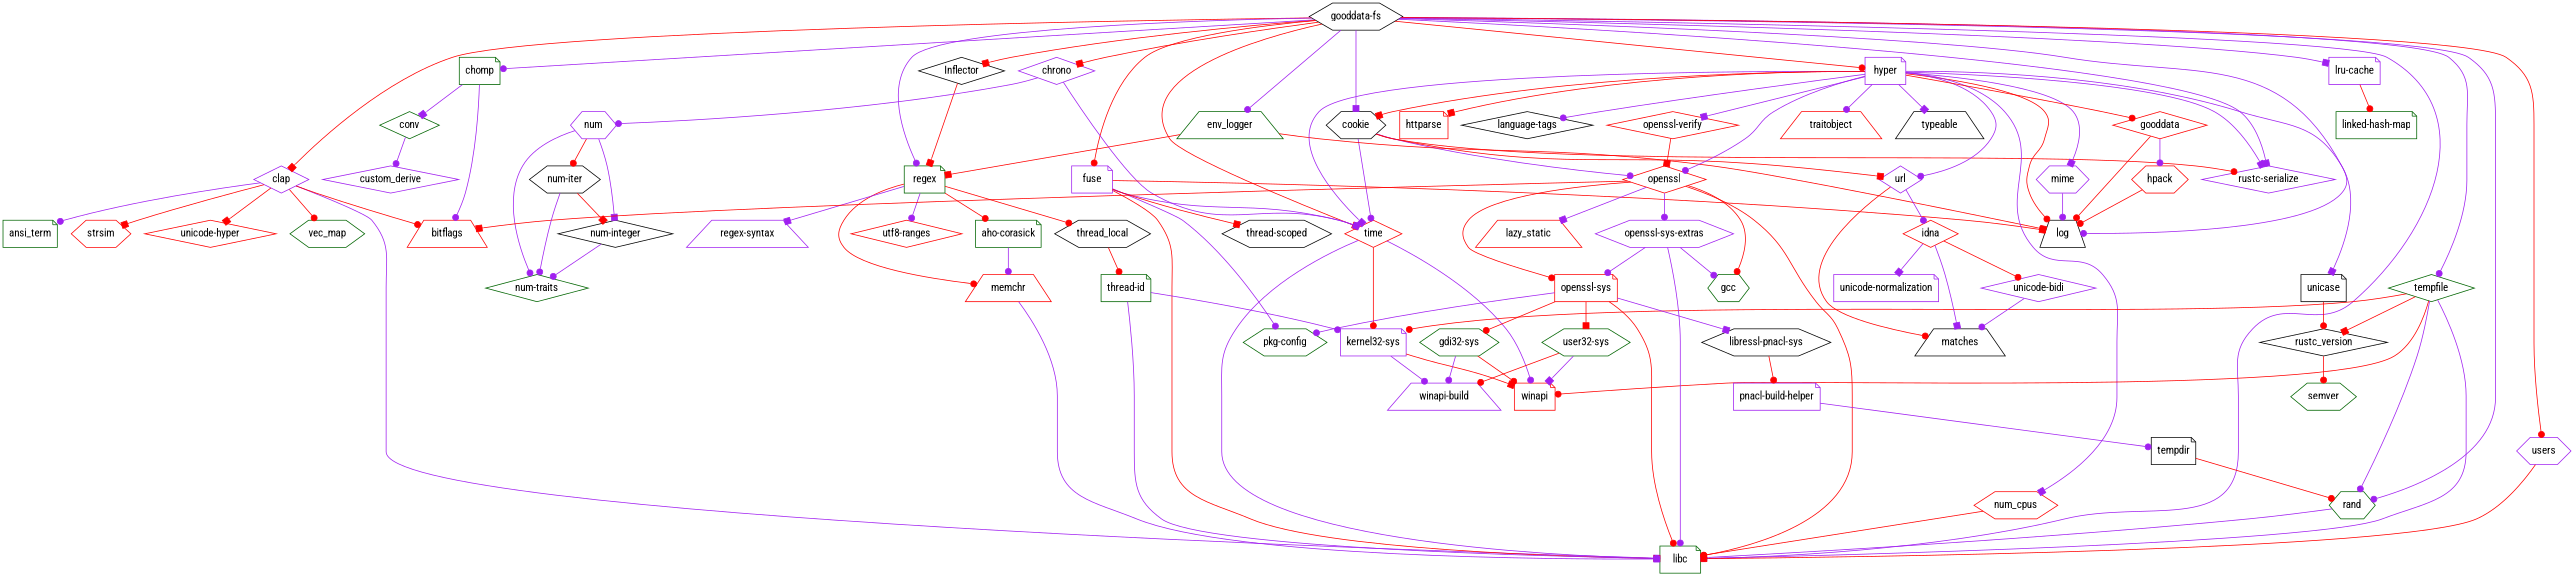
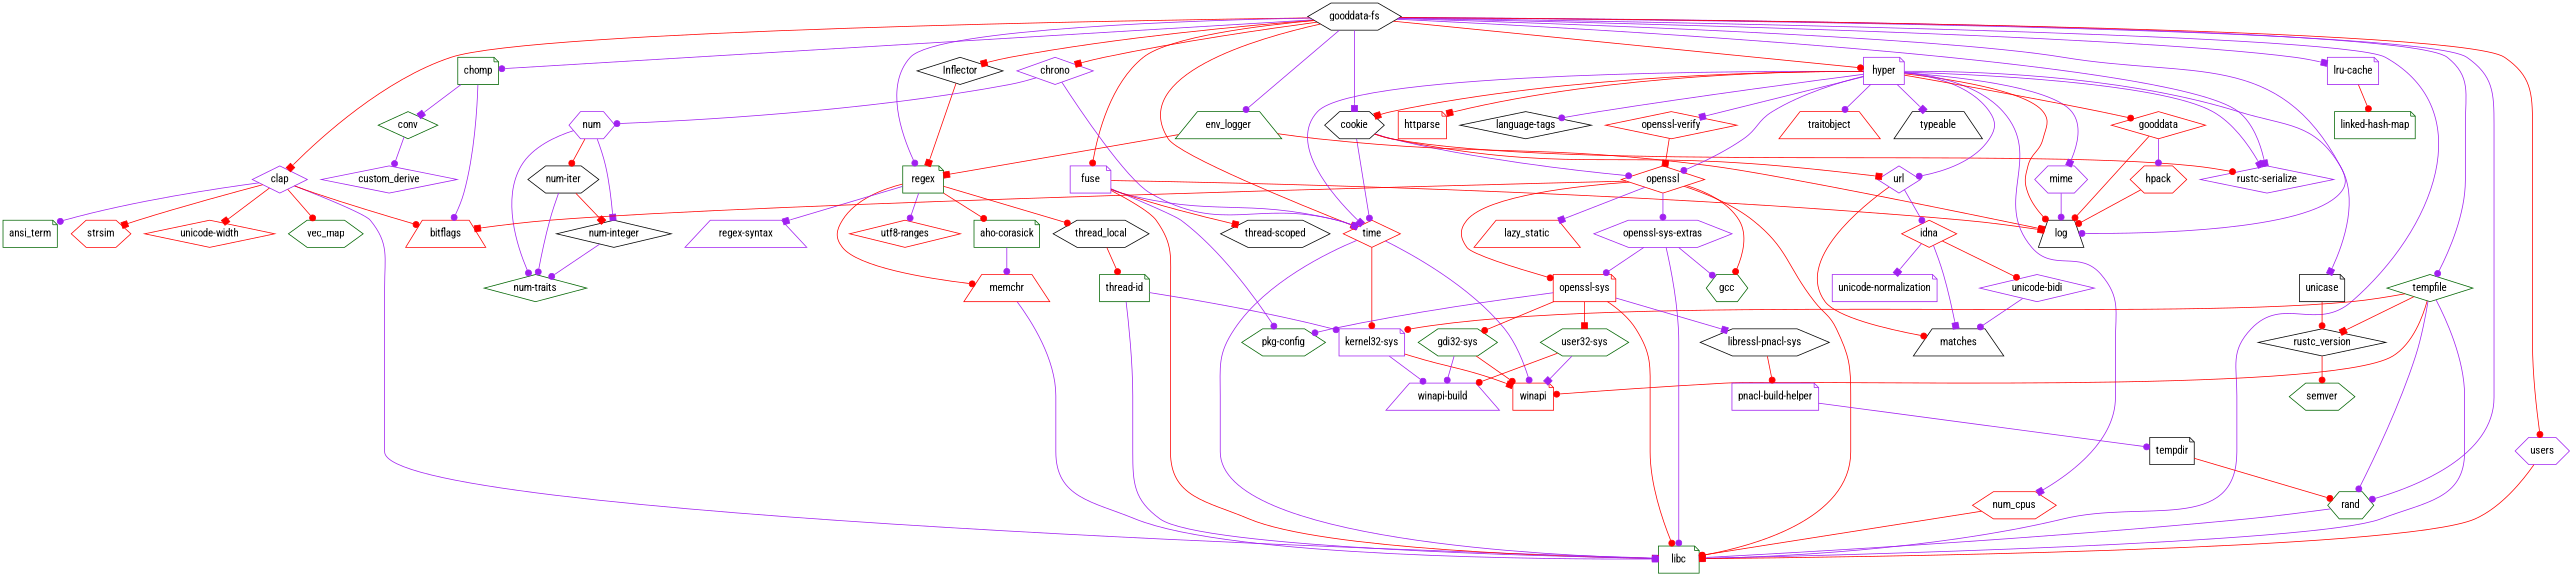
node "unicode-hyper": label "unicode-hyper" -> "unicode-width"
